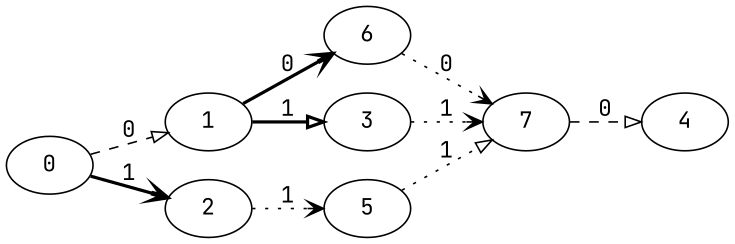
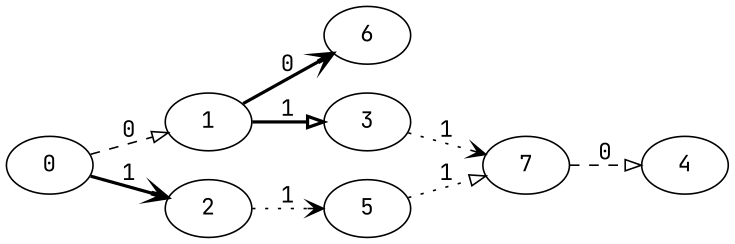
edge "6" -> "7": removed, label "0"
